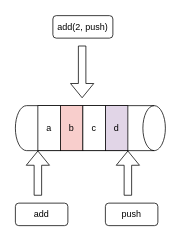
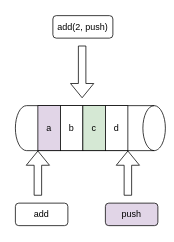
node "a": fillcolor #ffffff -> #e1d5e7
node "b": fillcolor #f8cecc -> #ffffff
node "c": fillcolor #ffffff -> #d5e8d4
node "d": fillcolor #e1d5e7 -> #ffffff
node "push": fillcolor #ffffff -> #e1d5e7
